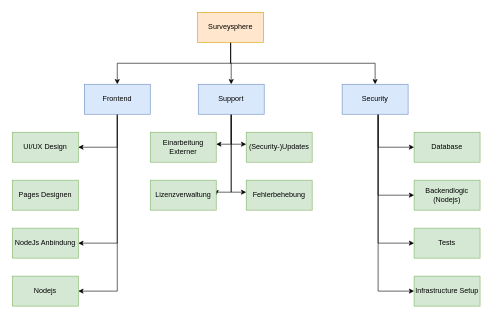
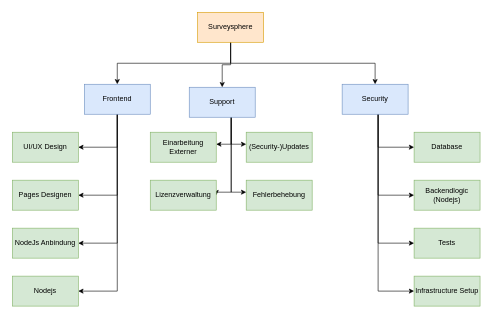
node "Support": moved (231, 99) -> (222, 102)
edge "Frontend" -> "Pages Designen": added
